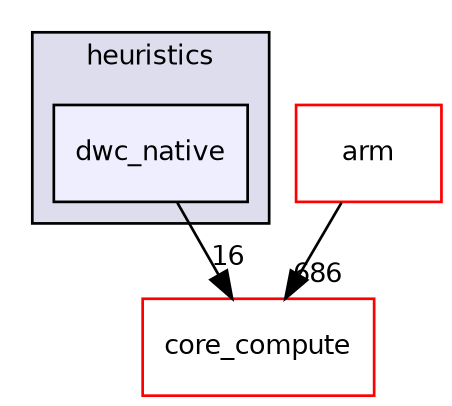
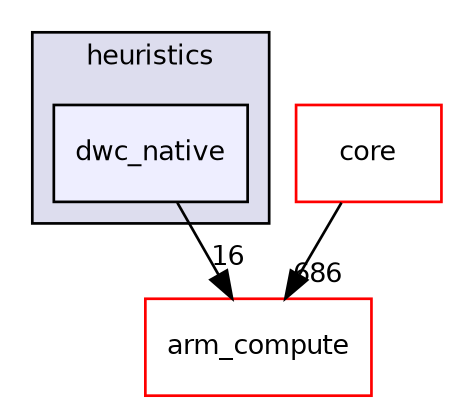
node "arm": label "arm" -> "core"
node "core_compute": label "core_compute" -> "arm_compute"
